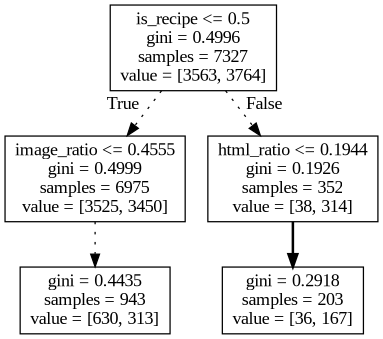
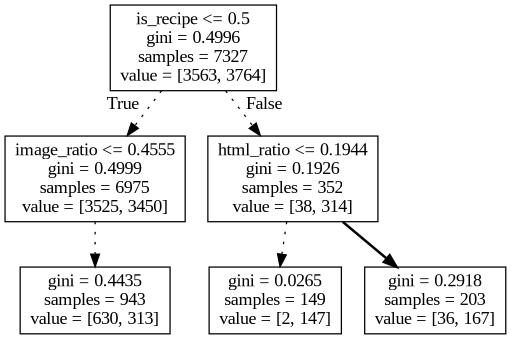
node "gini = 0.0265 samples = 149 value = [2, 147]": added
